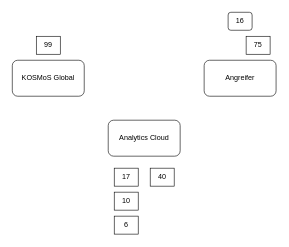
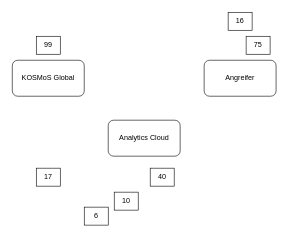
node "16": shape rounded rectangle -> rectangle
node "17": moved (126, 177) -> (48, 177)
node "6": moved (126, 225) -> (96, 216)
